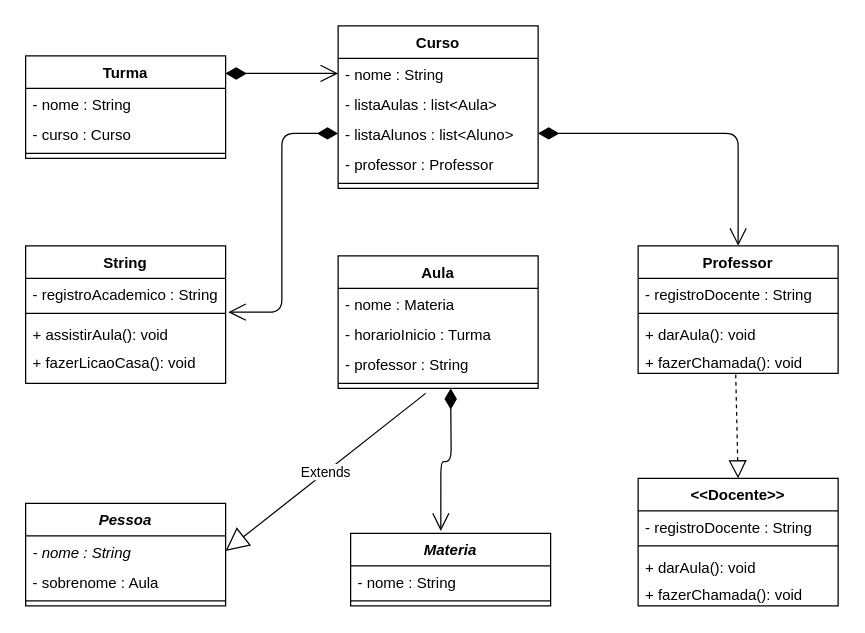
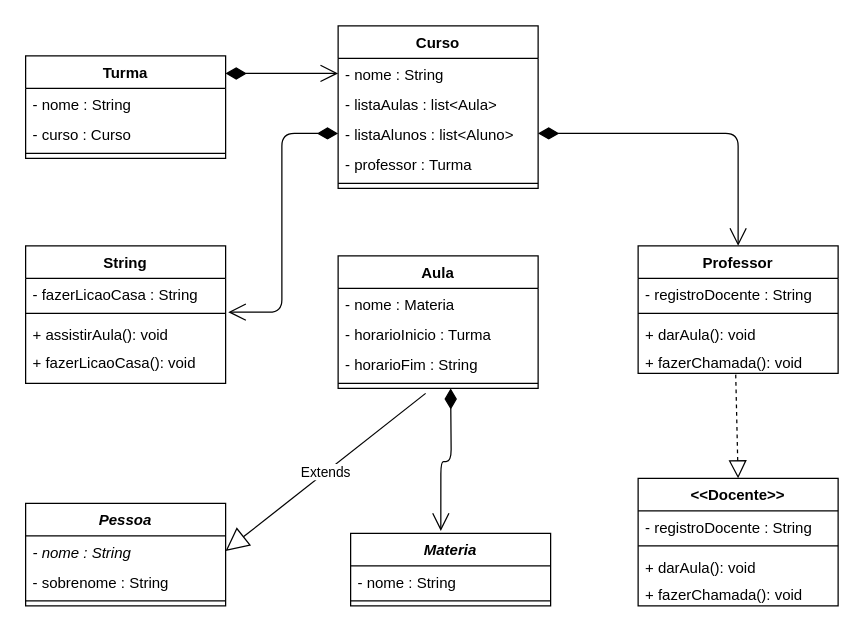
node "- professor : Professor": label "- professor : Professor" -> "- professor : Turma"
node "- registroAcademico : String": label "- registroAcademico : String" -> "- fazerLicaoCasa : String"
node "- professor : String": label "- professor : String" -> "- horarioFim : String"
node "- sobrenome : Aula": label "- sobrenome : Aula" -> "- sobrenome : String"
